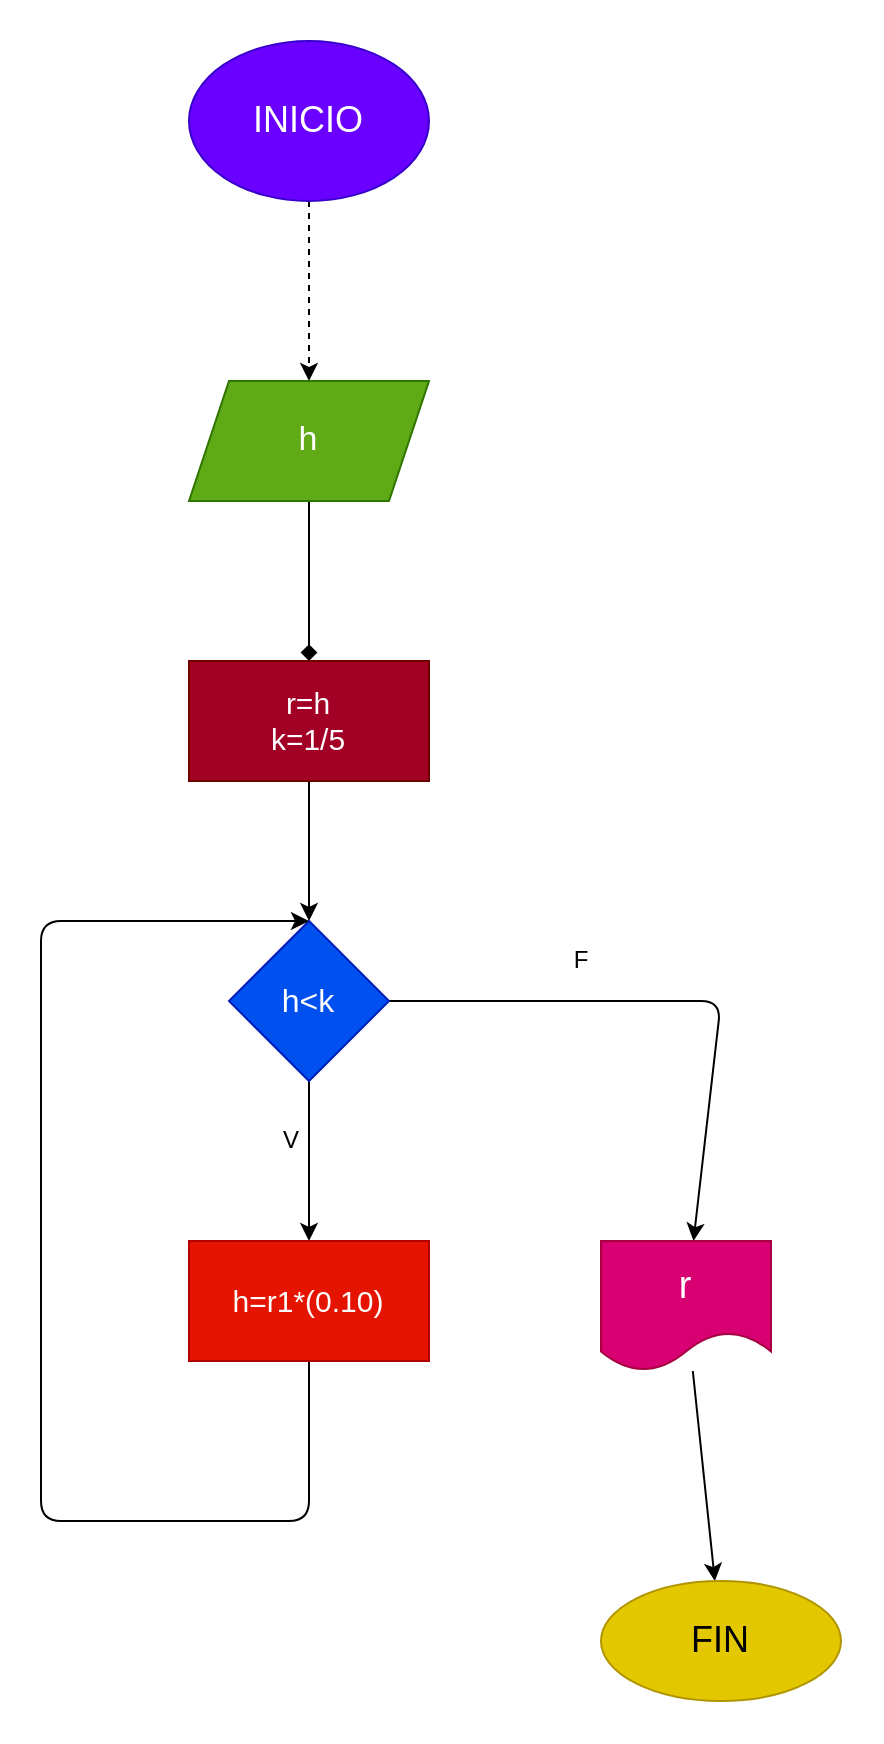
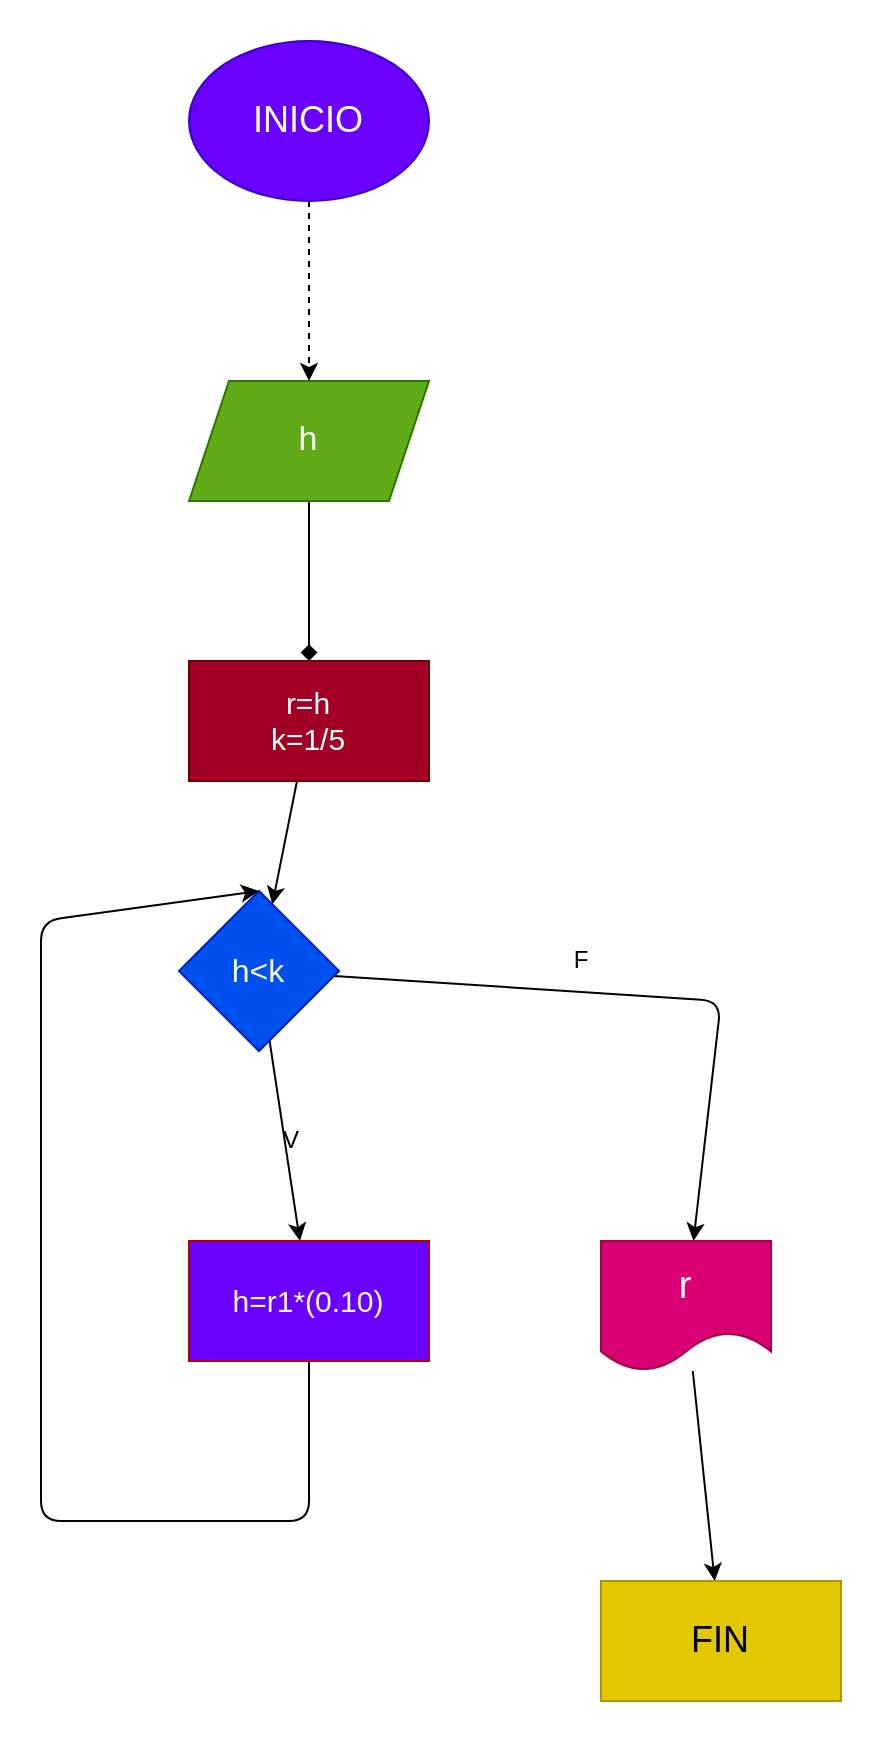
node "h<k": moved (309, 1001) -> (259, 971)
node "h=r1*(0.10)": fillcolor #e51400 -> #6a00ff
node "FIN": shape ellipse -> rectangle
